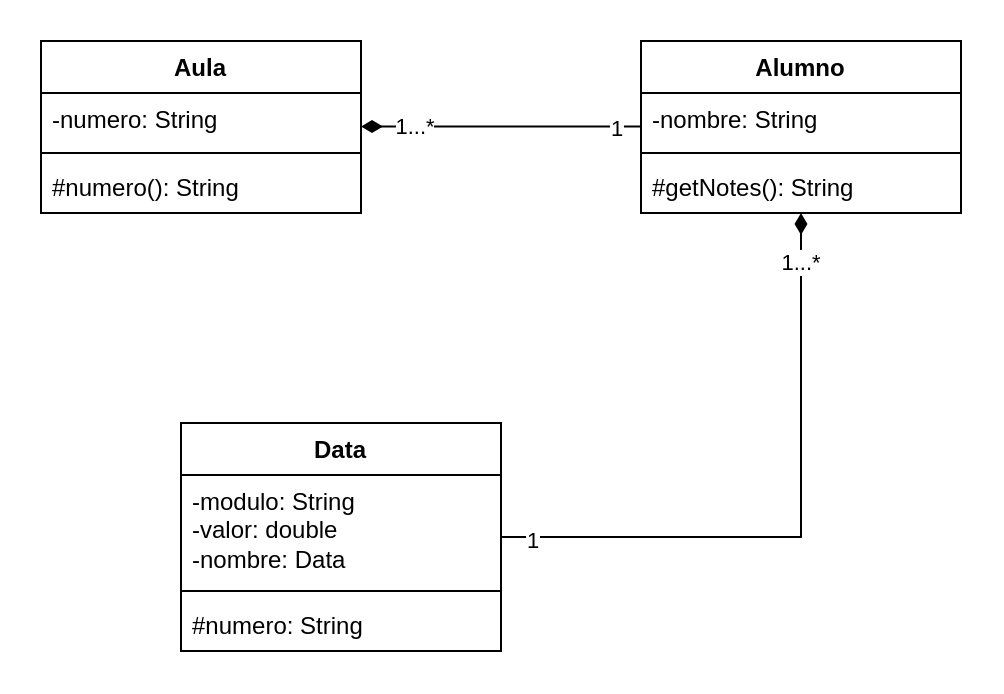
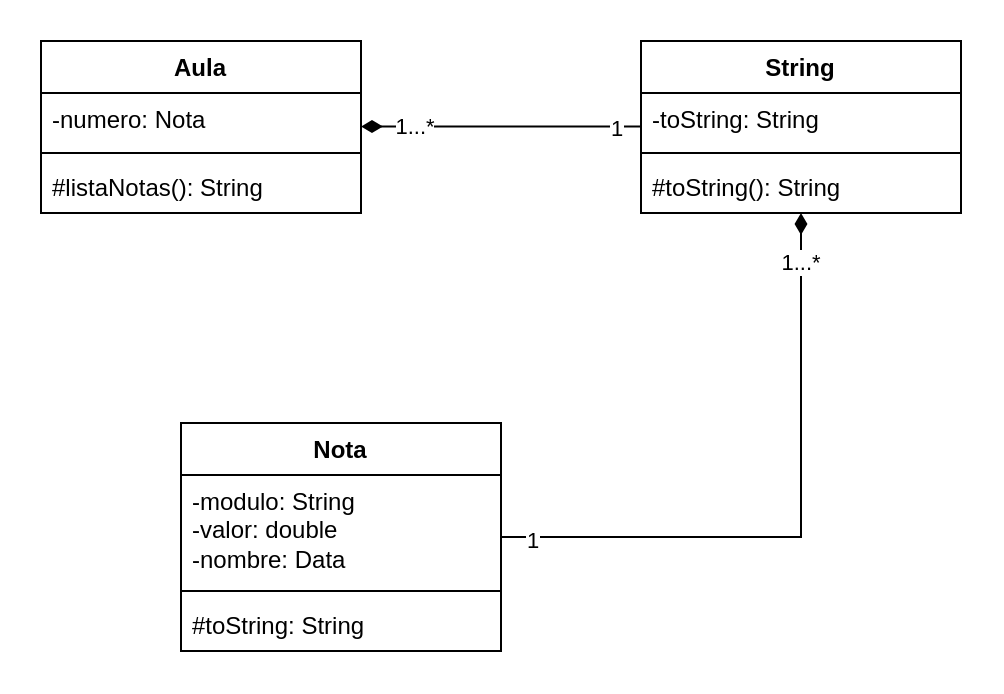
node "Alumno": label "Alumno" -> "String"
node "-numero: String": label "-numero: String" -> "-numero: Nota"
node "-nombre: String": label "-nombre: String" -> "-toString: String"
node "#numero(): String": label "#numero(): String" -> "#listaNotas(): String"
node "#getNotes(): String": label "#getNotes(): String" -> "#toString(): String"
node "Data": label "Data" -> "Nota"
node "#numero: String": label "#numero: String" -> "#toString: String"
